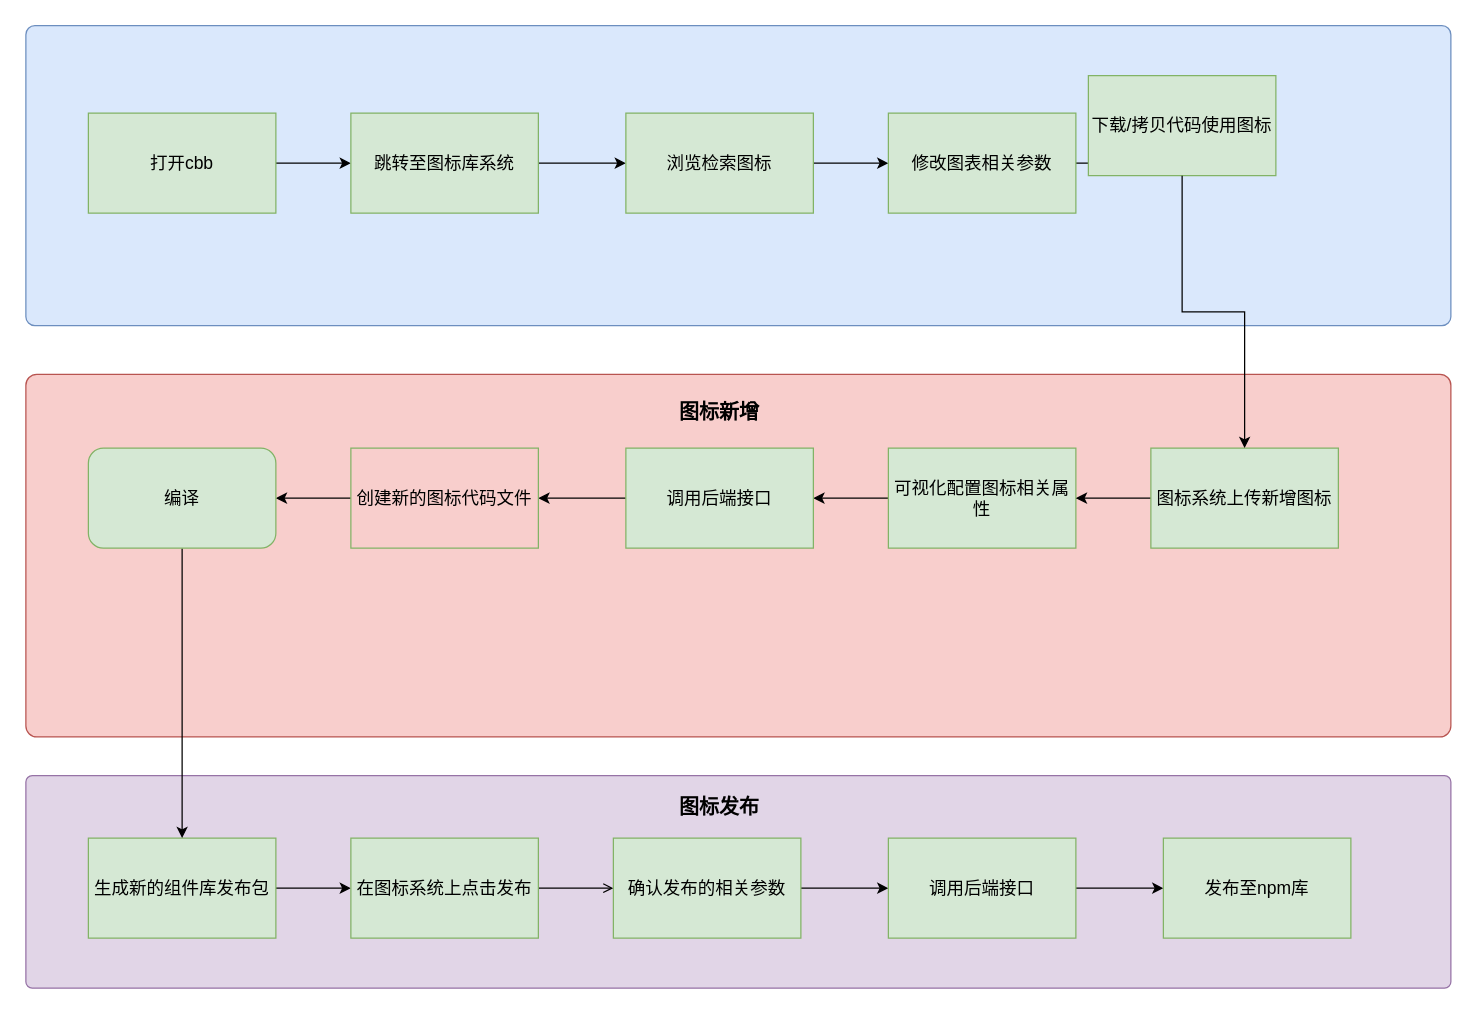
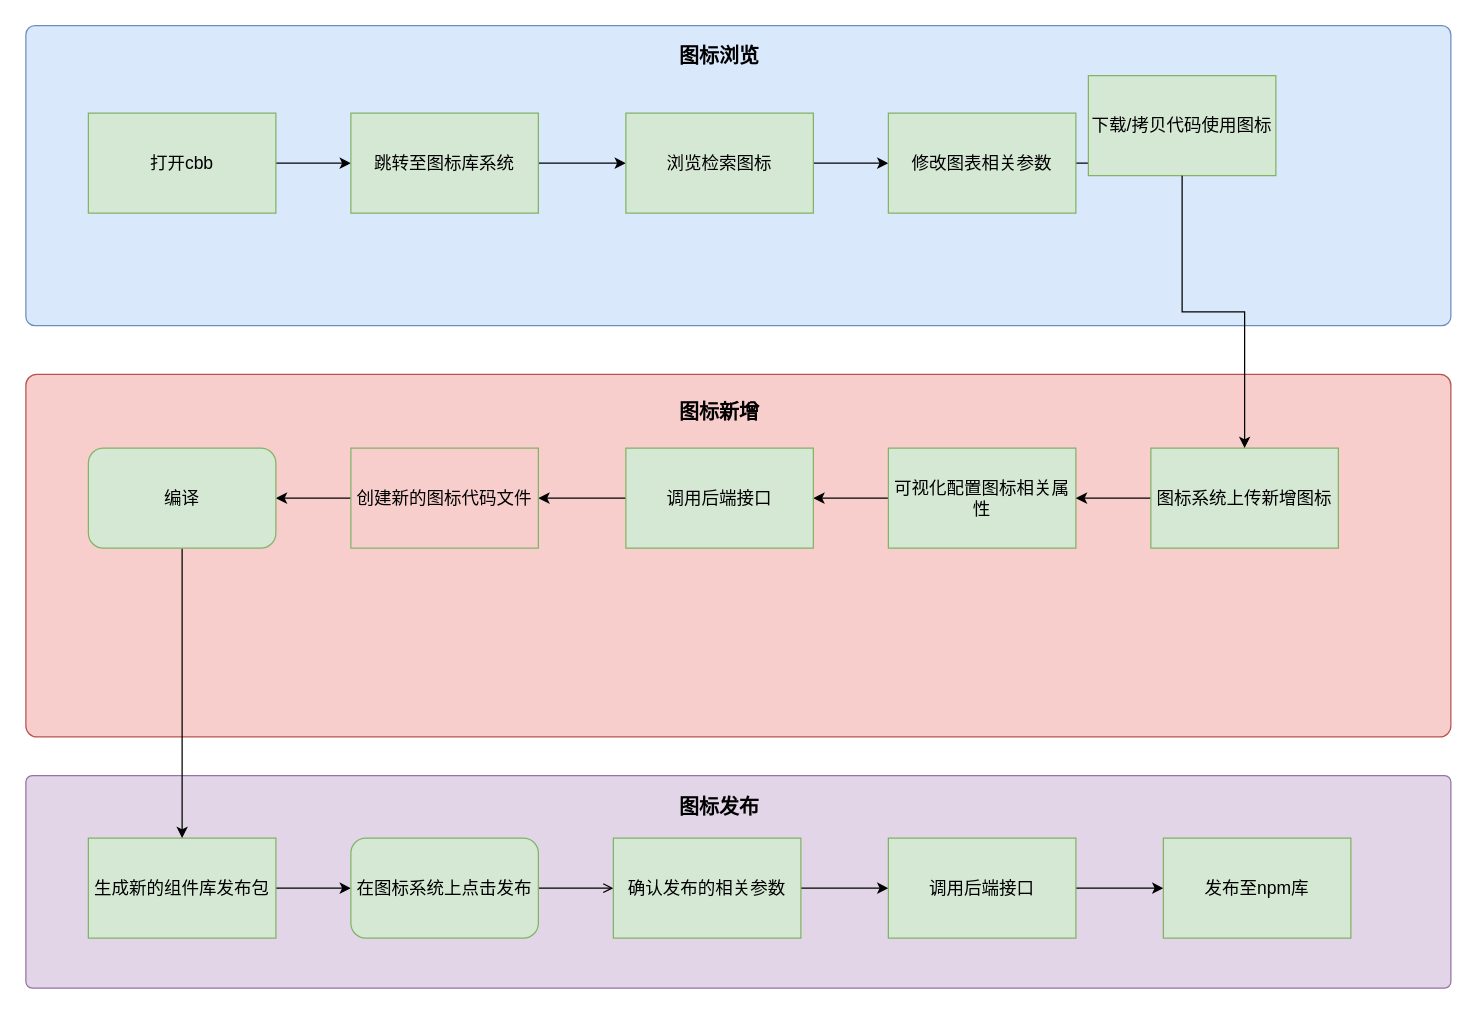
node "图标浏览": added
node "在图标系统上点击发布": shape rectangle -> rounded rectangle
